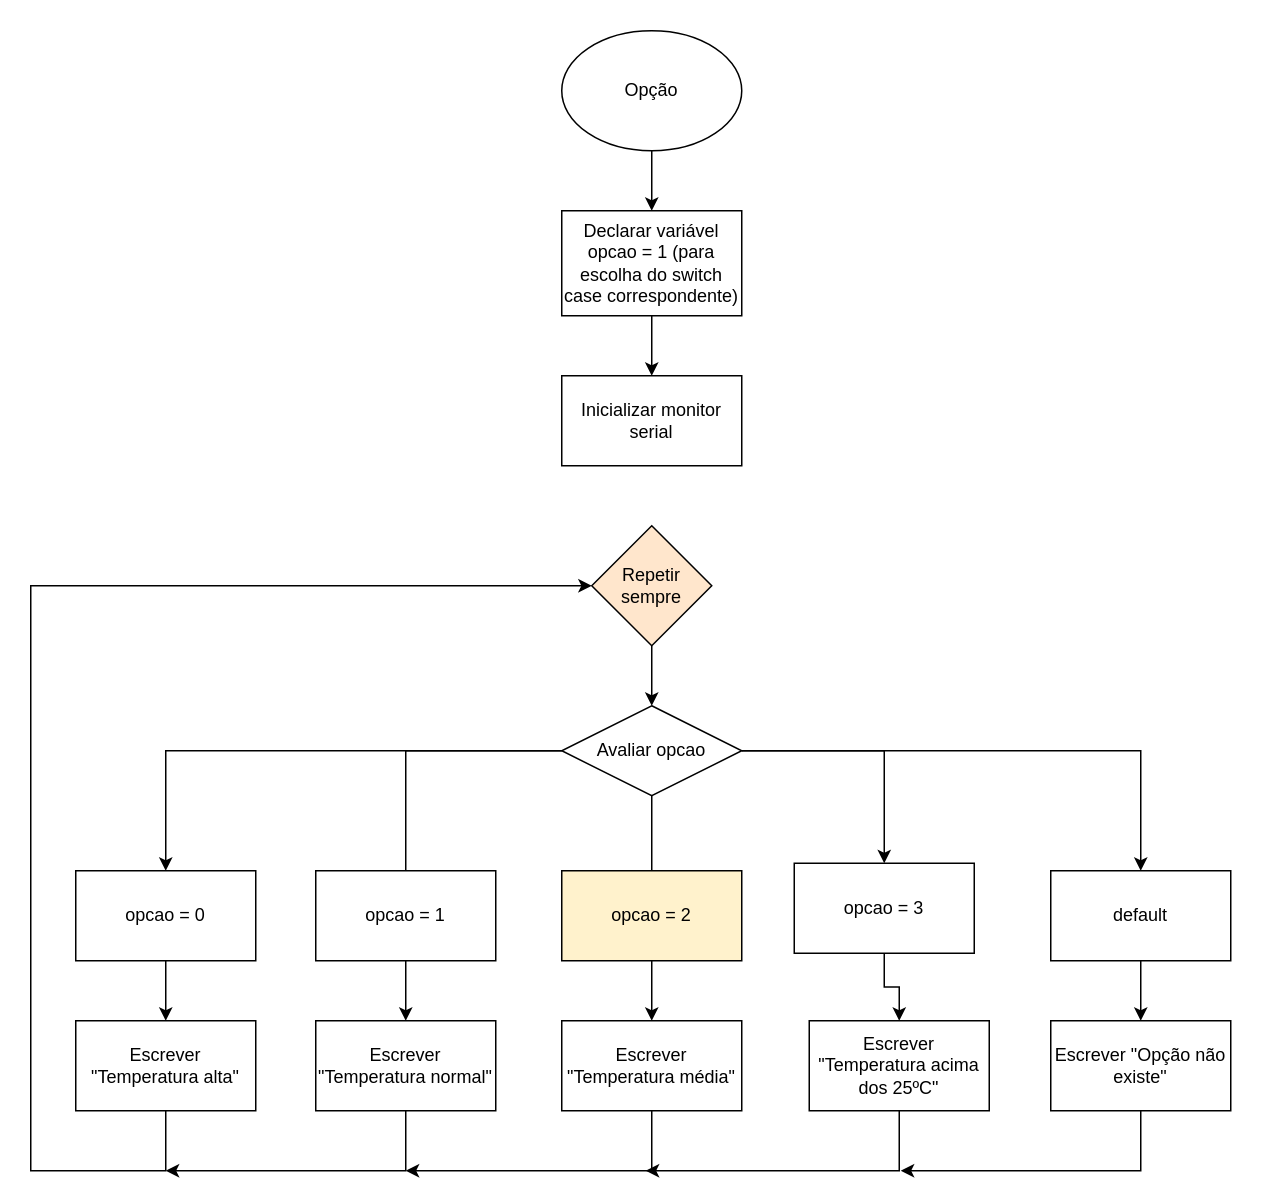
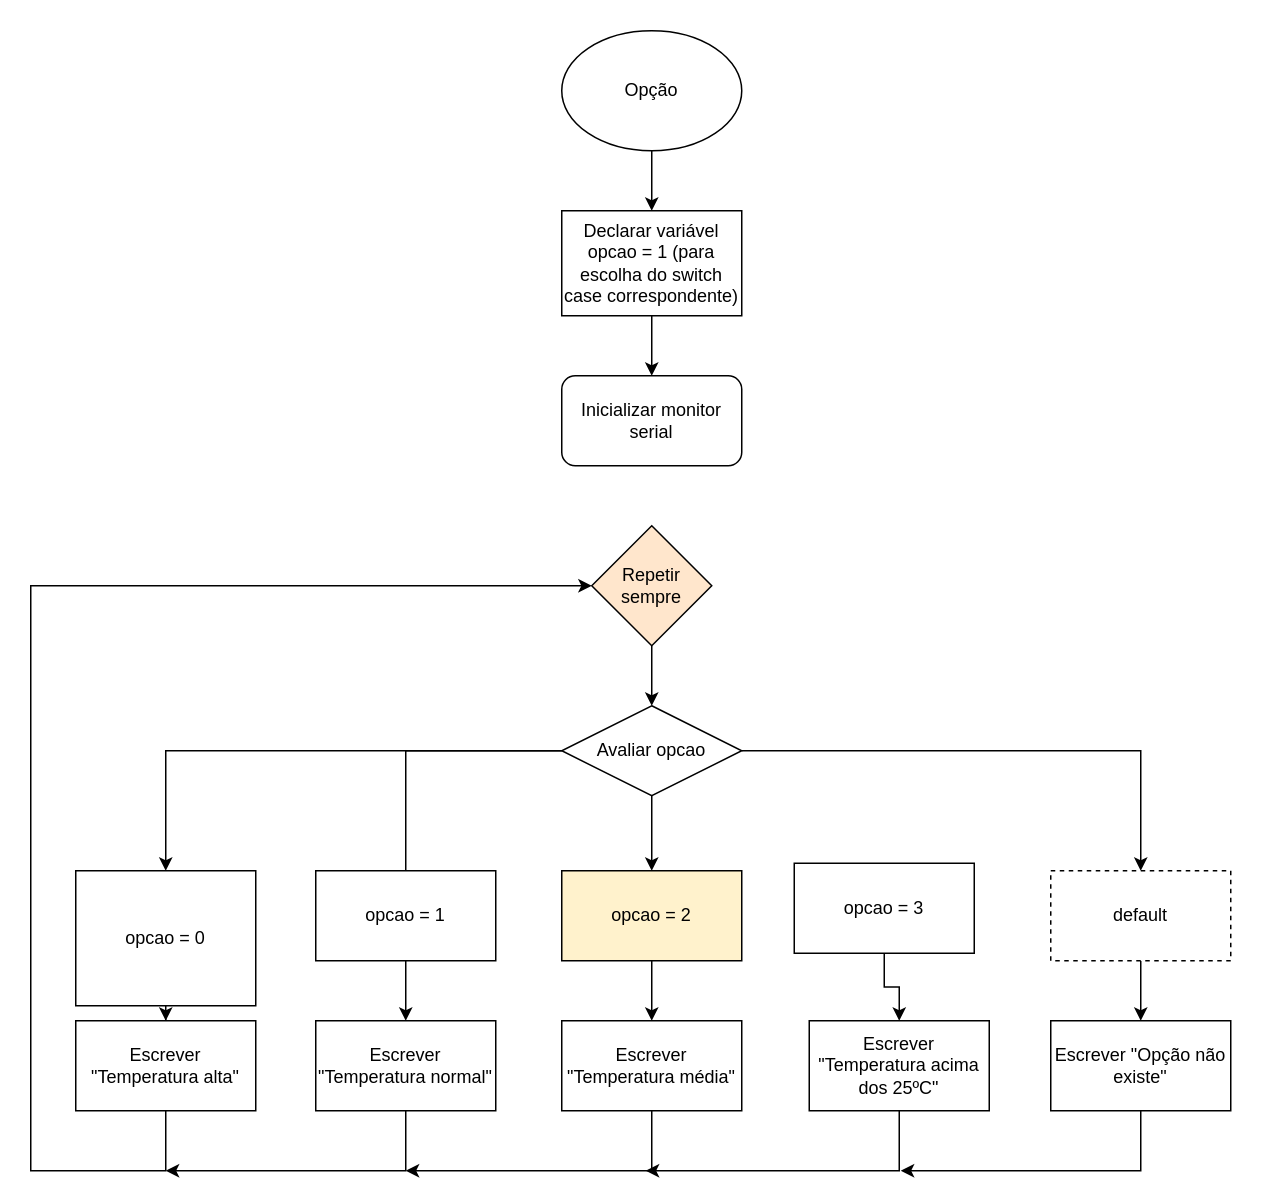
node "Inicializar monitor serial": shape rectangle -> rounded rectangle
edge "Avaliar opcao" -> "opcao = 3": removed
edge "Avaliar opcao" -- "opcao = 2": arrowhead none -> classic
node "opcao = 0": size 180x90 -> 180x135
node "default": style solid -> dashed
